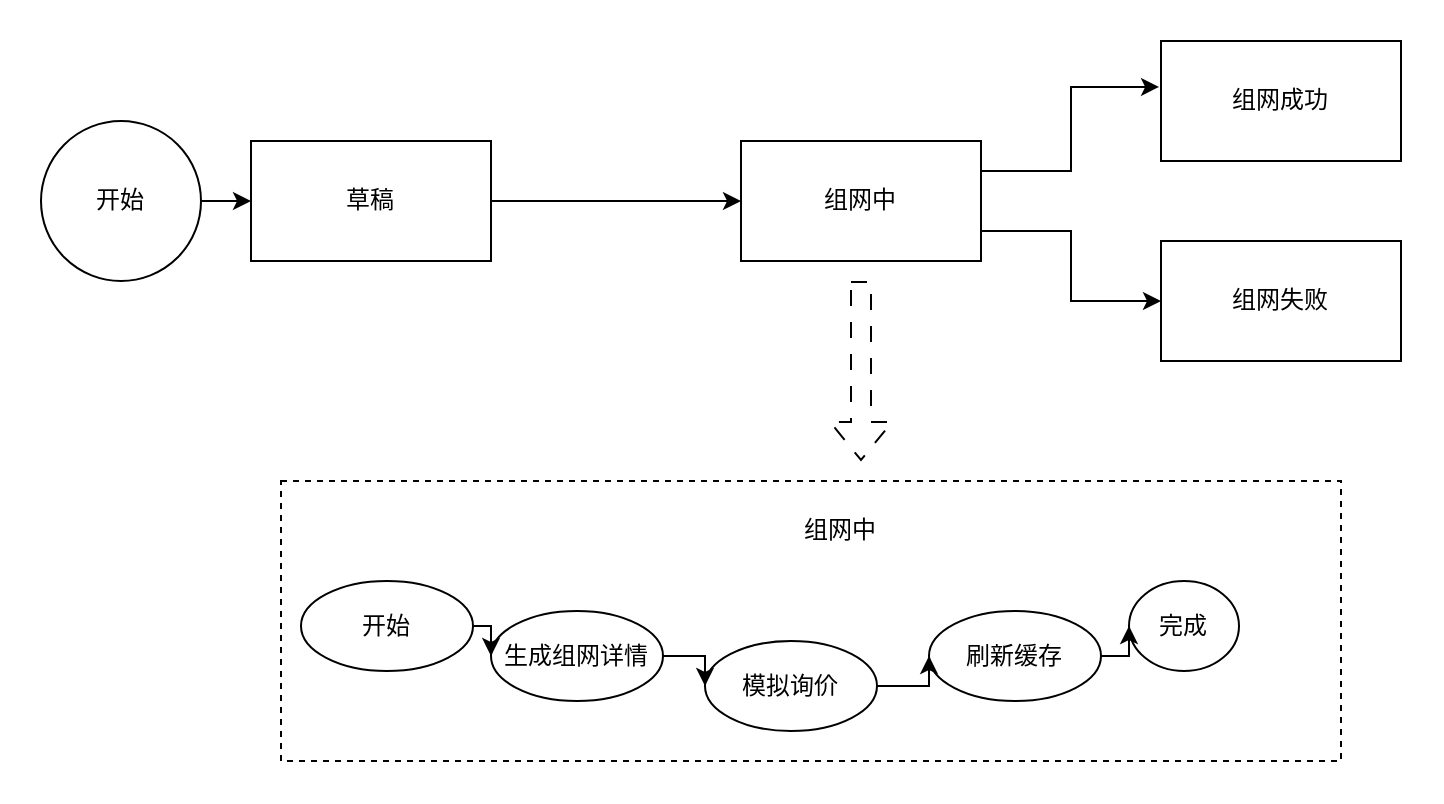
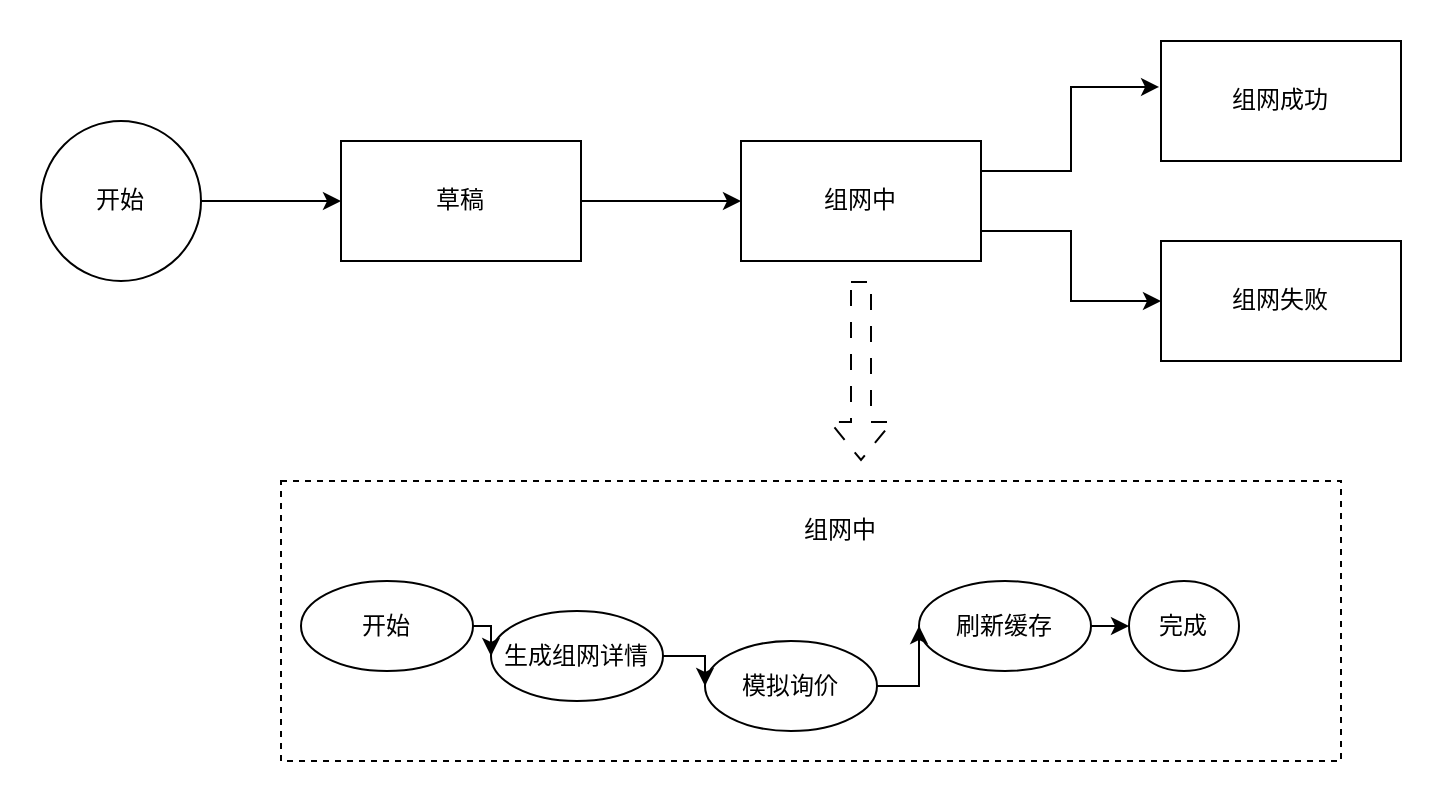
node "草稿": moved (371, 201) -> (461, 201)
node "刷新缓存": moved (1015, 656) -> (1005, 626)
